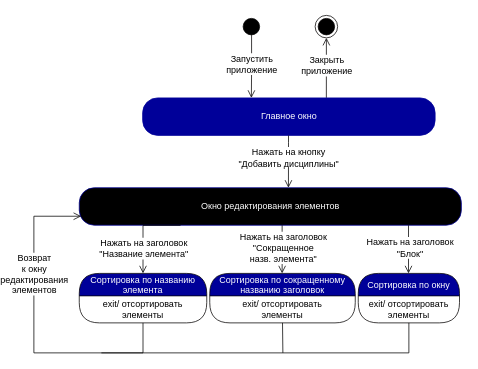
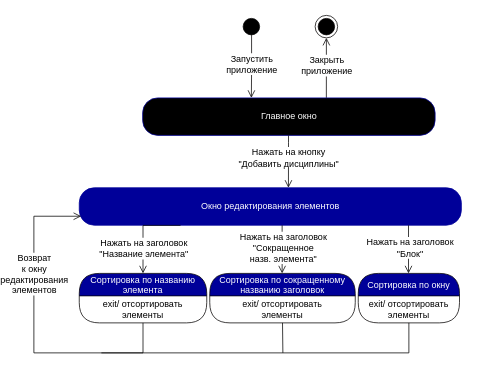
node "Главное окно": fillcolor #000099 -> #000000
node "Окно редактирования элементов": fillcolor #000000 -> #000099
